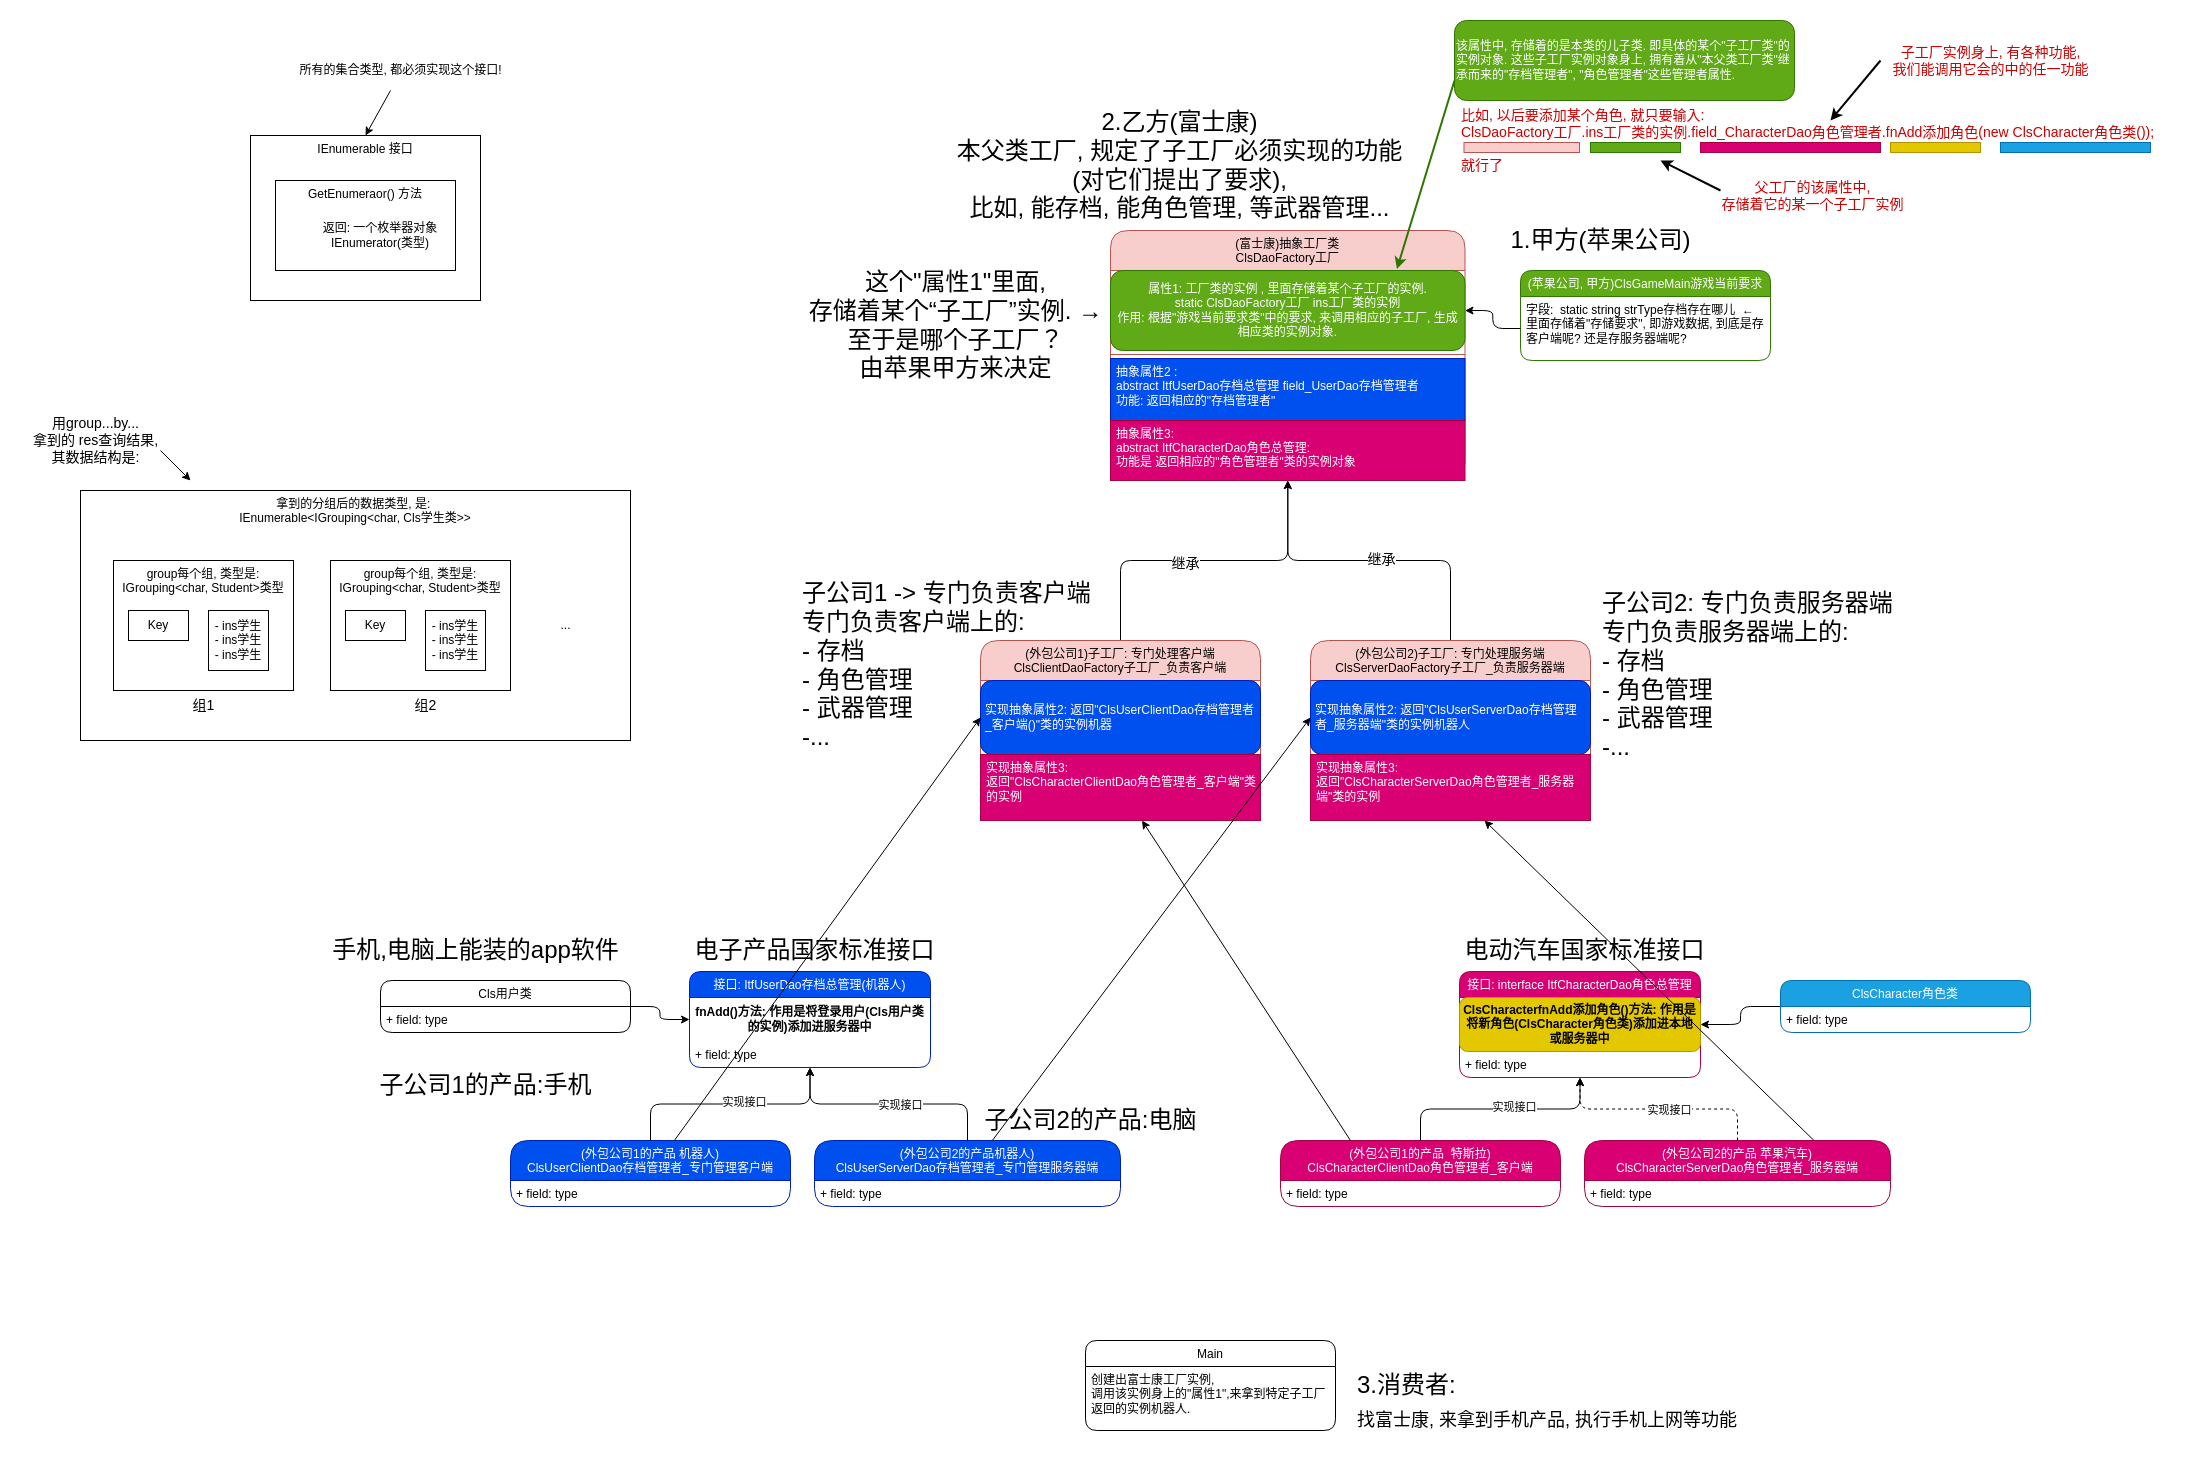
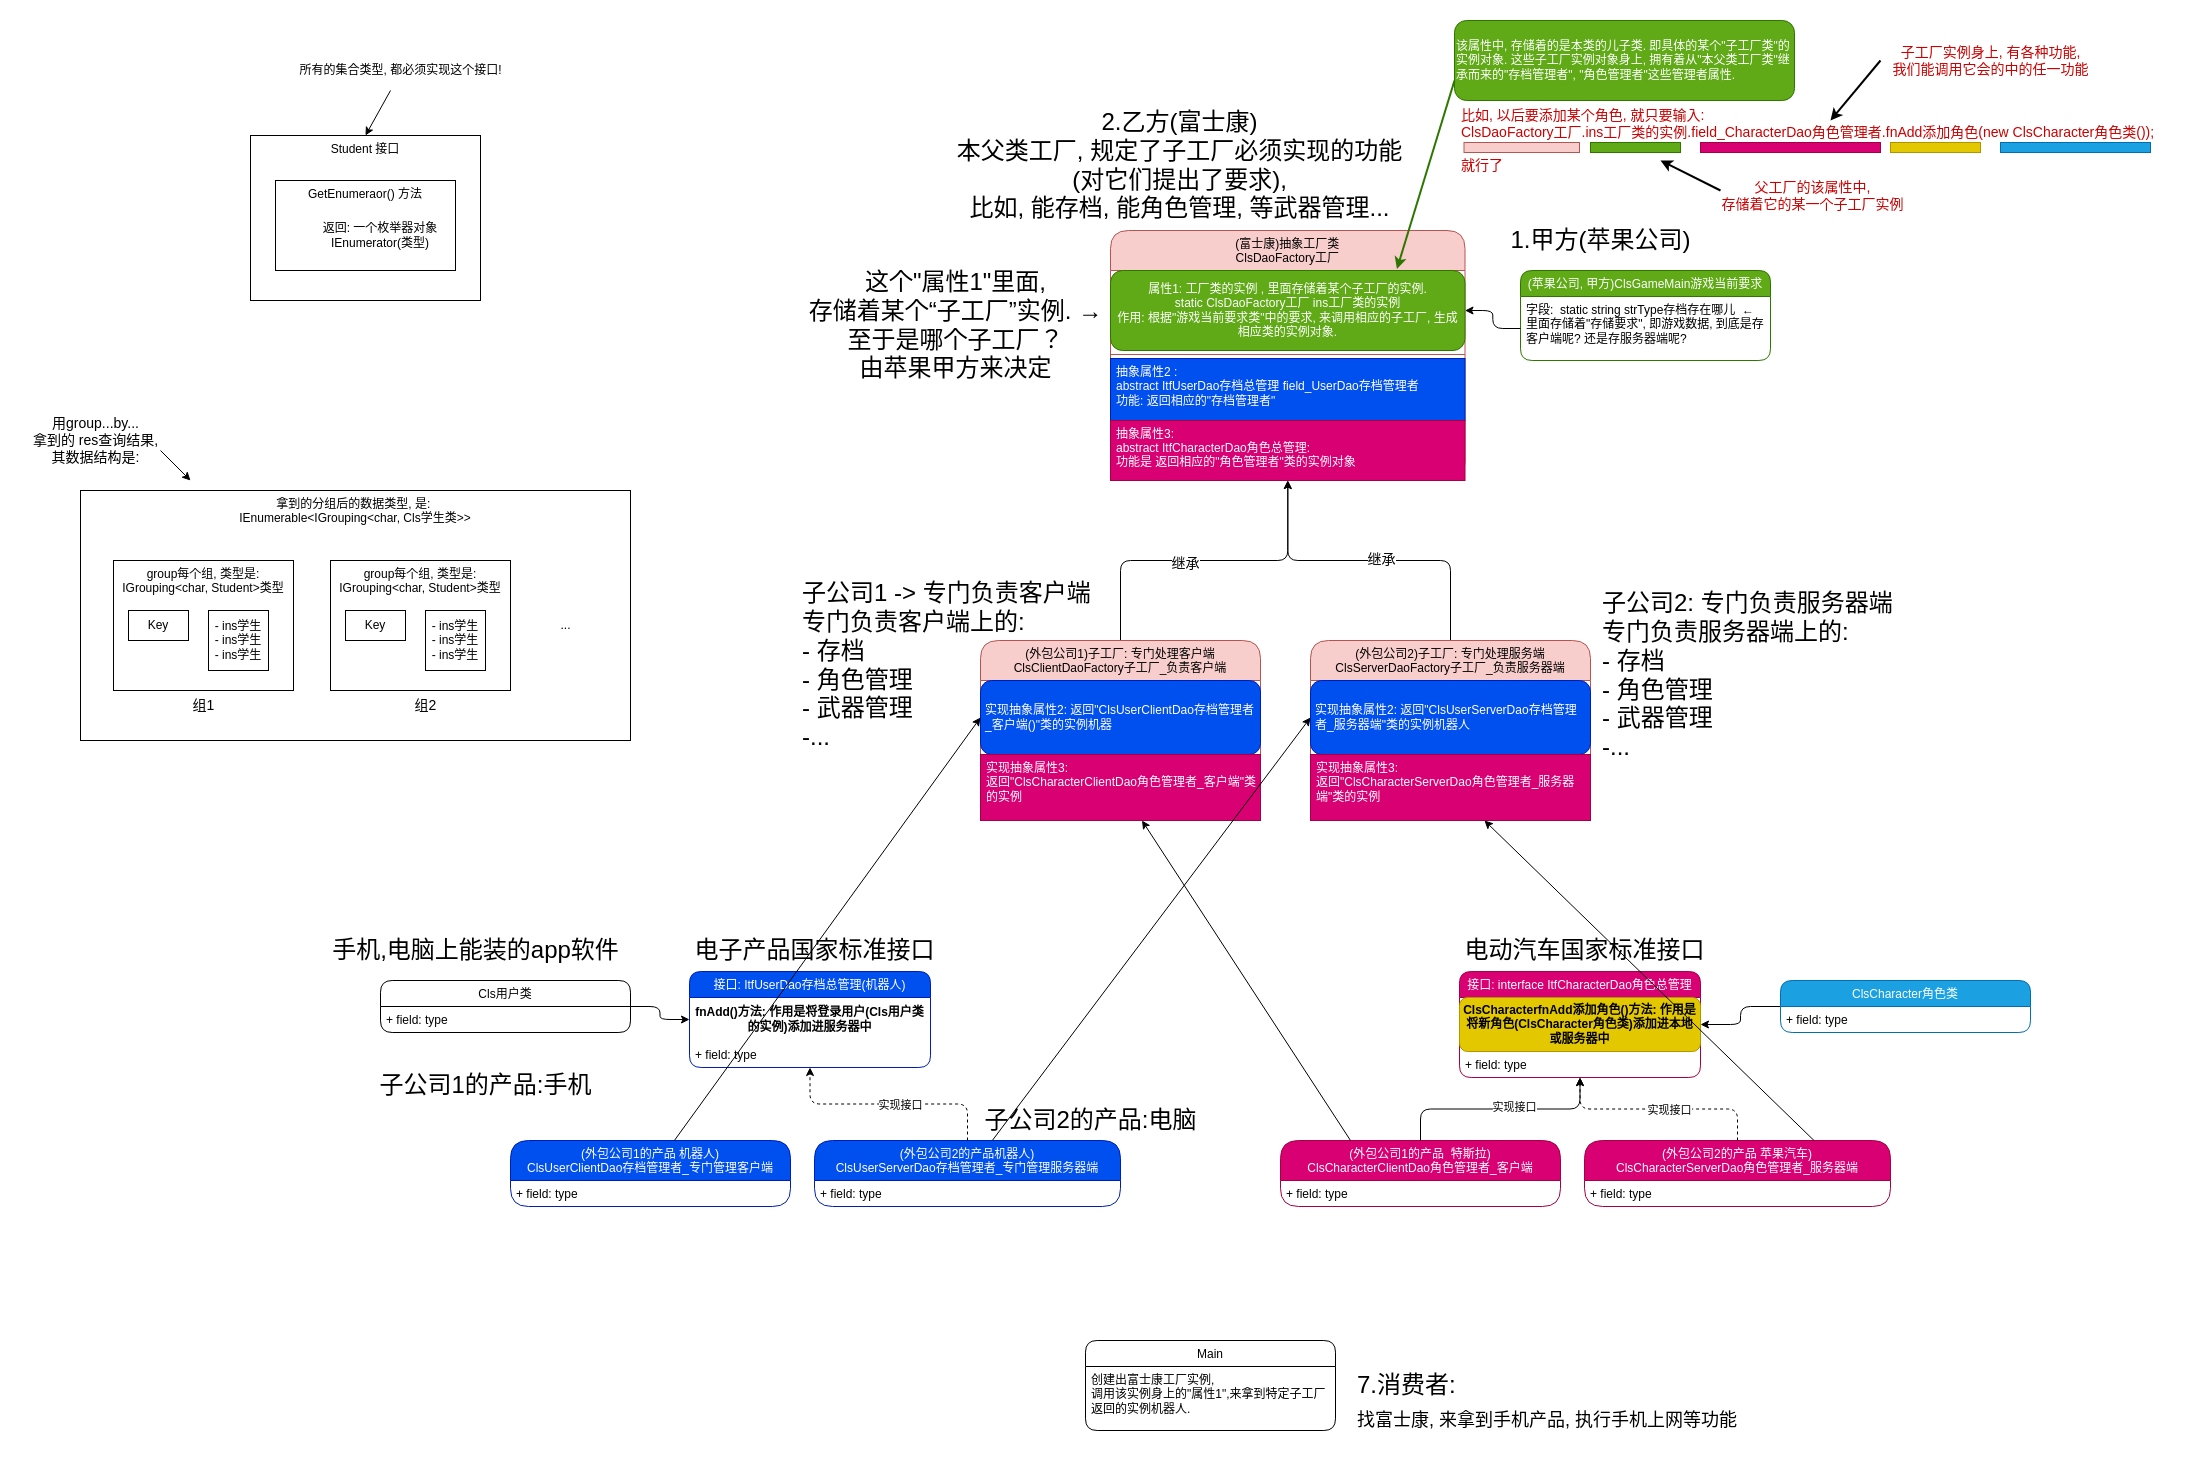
node "IEnumerable 接口": label "IEnumerable 接口" -> "Student 接口"
edge "(外包公司1的产品 机器人) ClsUserClientDao存档管理者_专门管理客户端" -> "接口: ItfUserDao存档总管理(机器人)": removed, label "实现接口"
edge "(外包公司2的产品机器人) ClsUserServerDao存档管理者_专门管理服务器端" -> "接口: ItfUserDao存档总管理(机器人)": style solid -> dashed
node "3.消费者:": label "3.消费者:" -> "7.消费者:"
